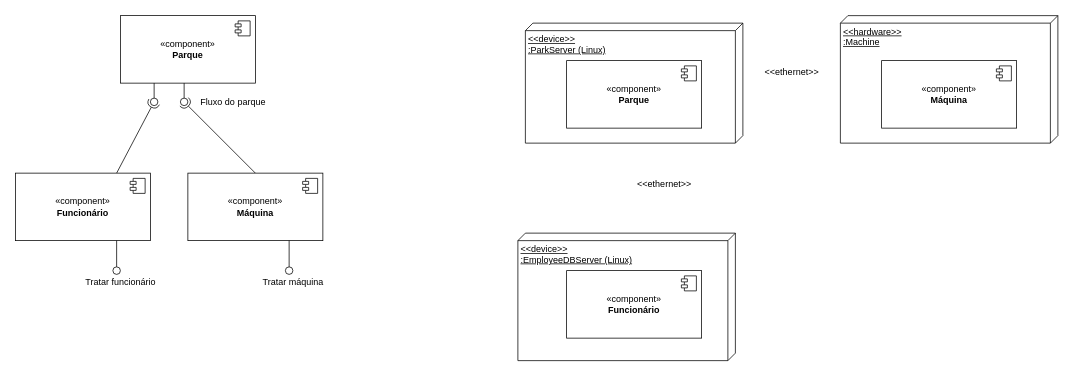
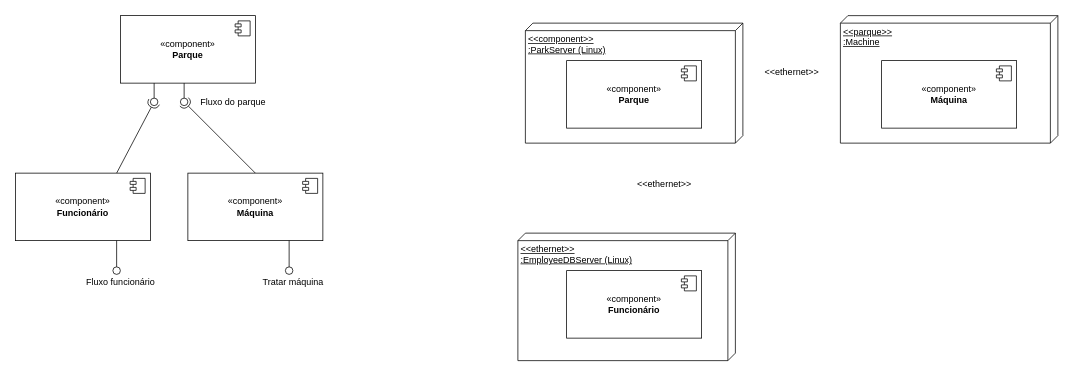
node "<<hardware>> :Machine": label "<<hardware>> :Machine" -> "<<parque>> :Machine"
node "<<device>> :ParkServer (Linux)": label "<<device>> :ParkServer (Linux)" -> "<<component>> :ParkServer (Linux)"
node "<<device>> :EmployeeDBServer (Linux)": label "<<device>> :EmployeeDBServer (Linux)" -> "<<ethernet>> :EmployeeDBServer (Linux)"
node "Tratar funcionário": label "Tratar funcionário" -> "Fluxo funcionário"
